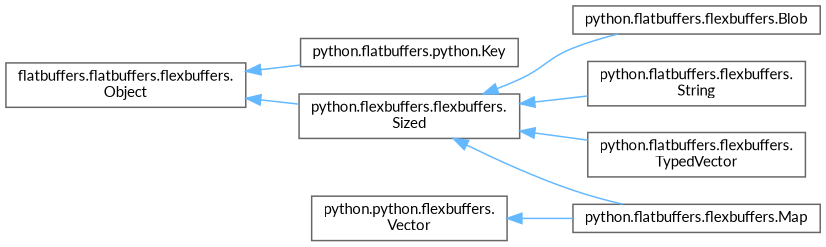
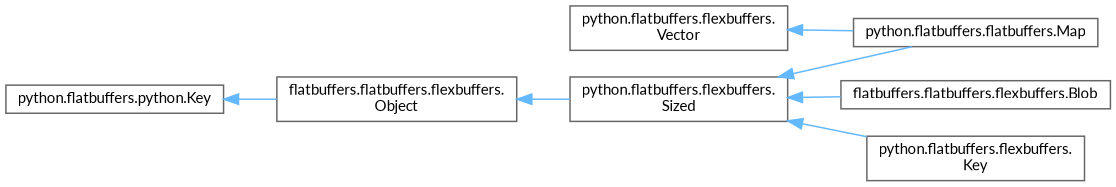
node "python.flatbuffers.flexbuffers.Blob": label "python.flatbuffers.flexbuffers.Blob" -> "flatbuffers.flatbuffers.flexbuffers.Blob"
edge "python.flatbuffers.python.Key" -> "flatbuffers.flatbuffers.flexbuffers. Object": reversed
node "python.flatbuffers.flexbuffers. String": label "python.flatbuffers.flexbuffers. String" -> "python.flatbuffers.flexbuffers. Key"
node "python.flexbuffers.flexbuffers. Sized": label "python.flexbuffers.flexbuffers. Sized" -> "python.flatbuffers.flexbuffers. Sized"
node "python.flatbuffers.flexbuffers. TypedVector": removed
node "python.python.flexbuffers. Vector": label "python.python.flexbuffers. Vector" -> "python.flatbuffers.flexbuffers. Vector"
node "python.flatbuffers.flexbuffers.Map": label "python.flatbuffers.flexbuffers.Map" -> "python.flatbuffers.flatbuffers.Map"
